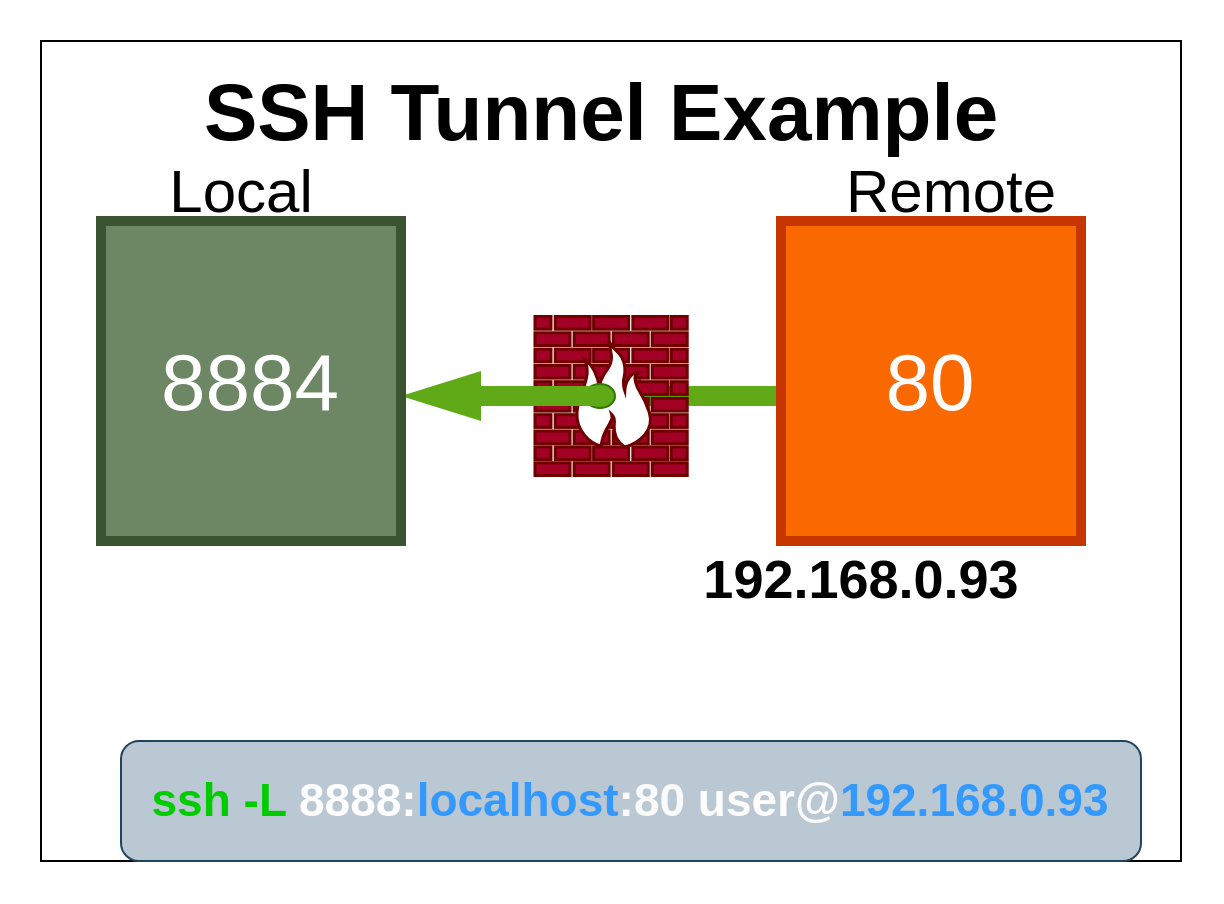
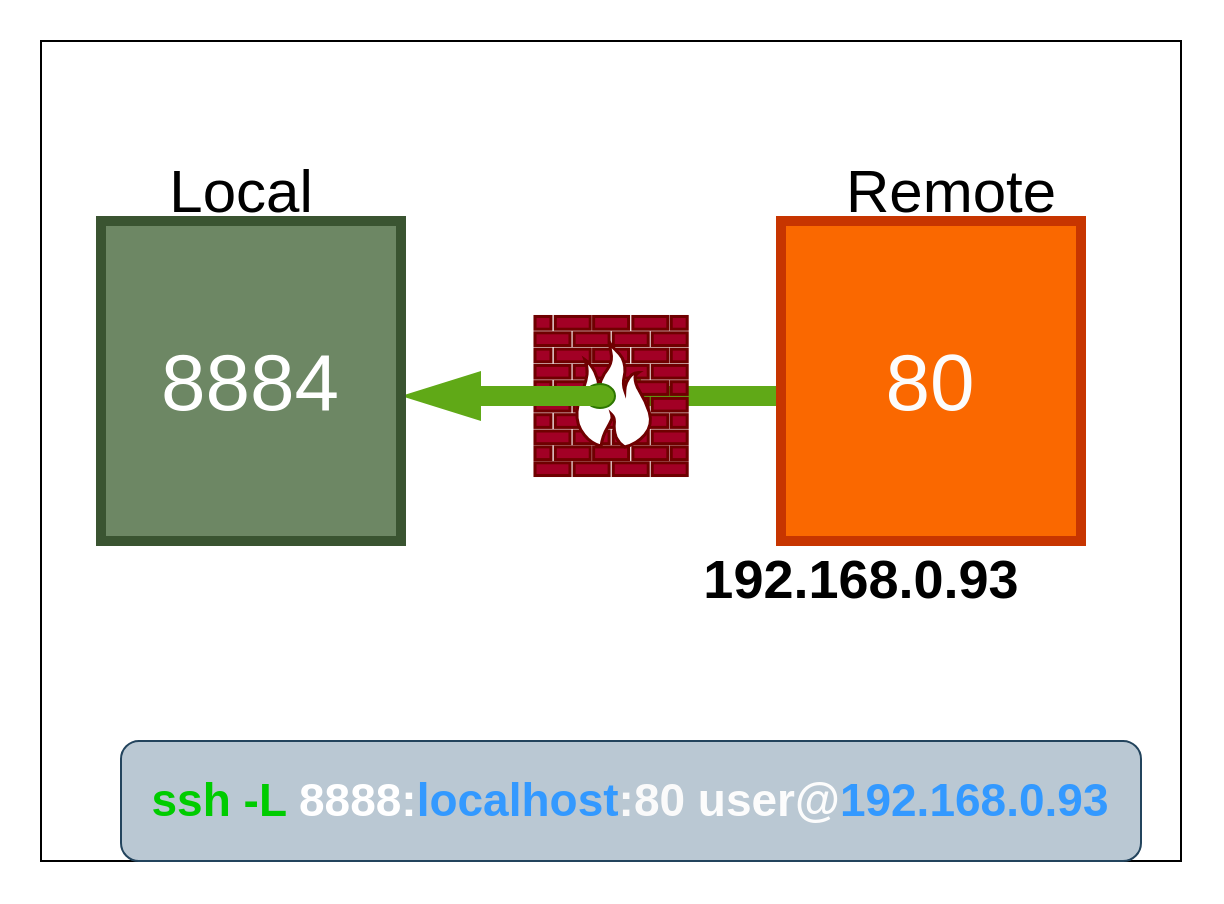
node "SSH Tunnel Example": removed
